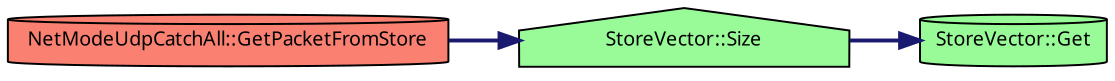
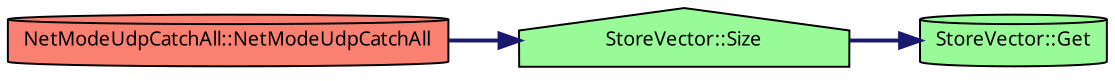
node "NetModeUdpCatchAll::GetPacketFromStore": label "NetModeUdpCatchAll::GetPacketFromStore" -> "NetModeUdpCatchAll::NetModeUdpCatchAll"
